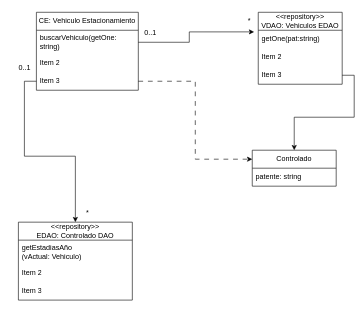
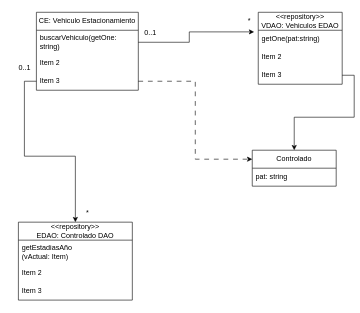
node "patente: string": label "patente: string" -> "pat: string"
node "getEstadiasAño (vActual: Vehiculo)": label "getEstadiasAño (vActual: Vehiculo)" -> "getEstadiasAño (vActual: Item)"
